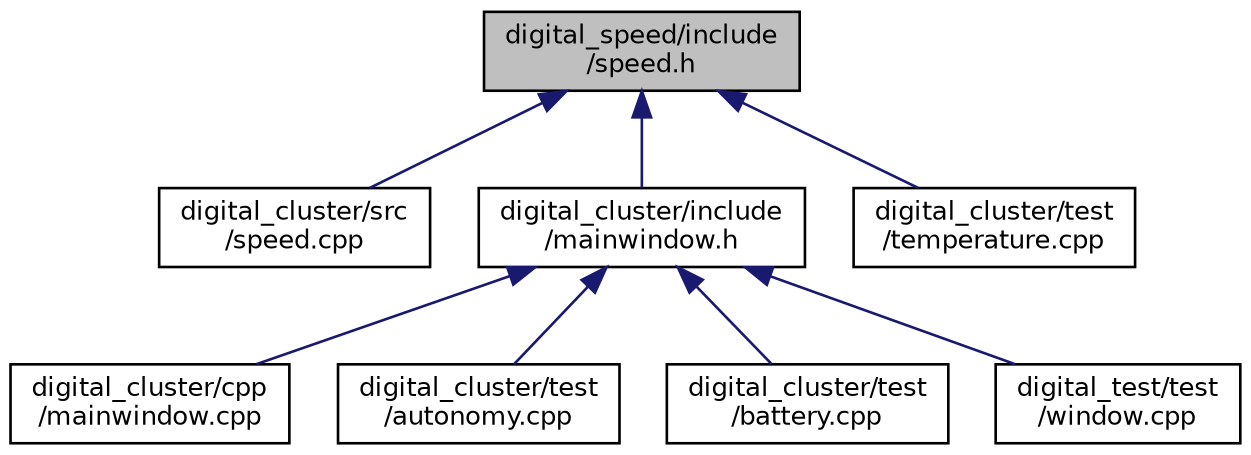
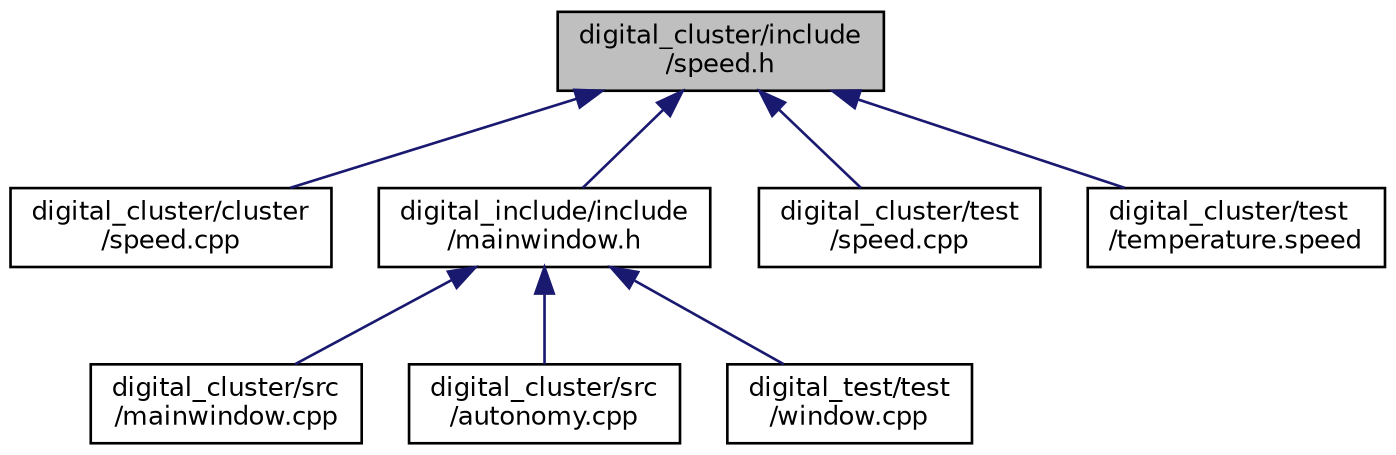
node "digital_speed/include /speed.h": label "digital_speed/include /speed.h" -> "digital_cluster/include /speed.h"
node "digital_cluster/src /speed.cpp": label "digital_cluster/src /speed.cpp" -> "digital_cluster/cluster /speed.cpp"
node "digital_cluster/include /mainwindow.h": label "digital_cluster/include /mainwindow.h" -> "digital_include/include /mainwindow.h"
node "digital_cluster/test /speed.cpp": added
node "digital_cluster/test /temperature.cpp": label "digital_cluster/test /temperature.cpp" -> "digital_cluster/test /temperature.speed"
node "digital_cluster/cpp /mainwindow.cpp": label "digital_cluster/cpp /mainwindow.cpp" -> "digital_cluster/src /mainwindow.cpp"
node "digital_cluster/test /autonomy.cpp": label "digital_cluster/test /autonomy.cpp" -> "digital_cluster/src /autonomy.cpp"
node "digital_cluster/test /battery.cpp": removed
